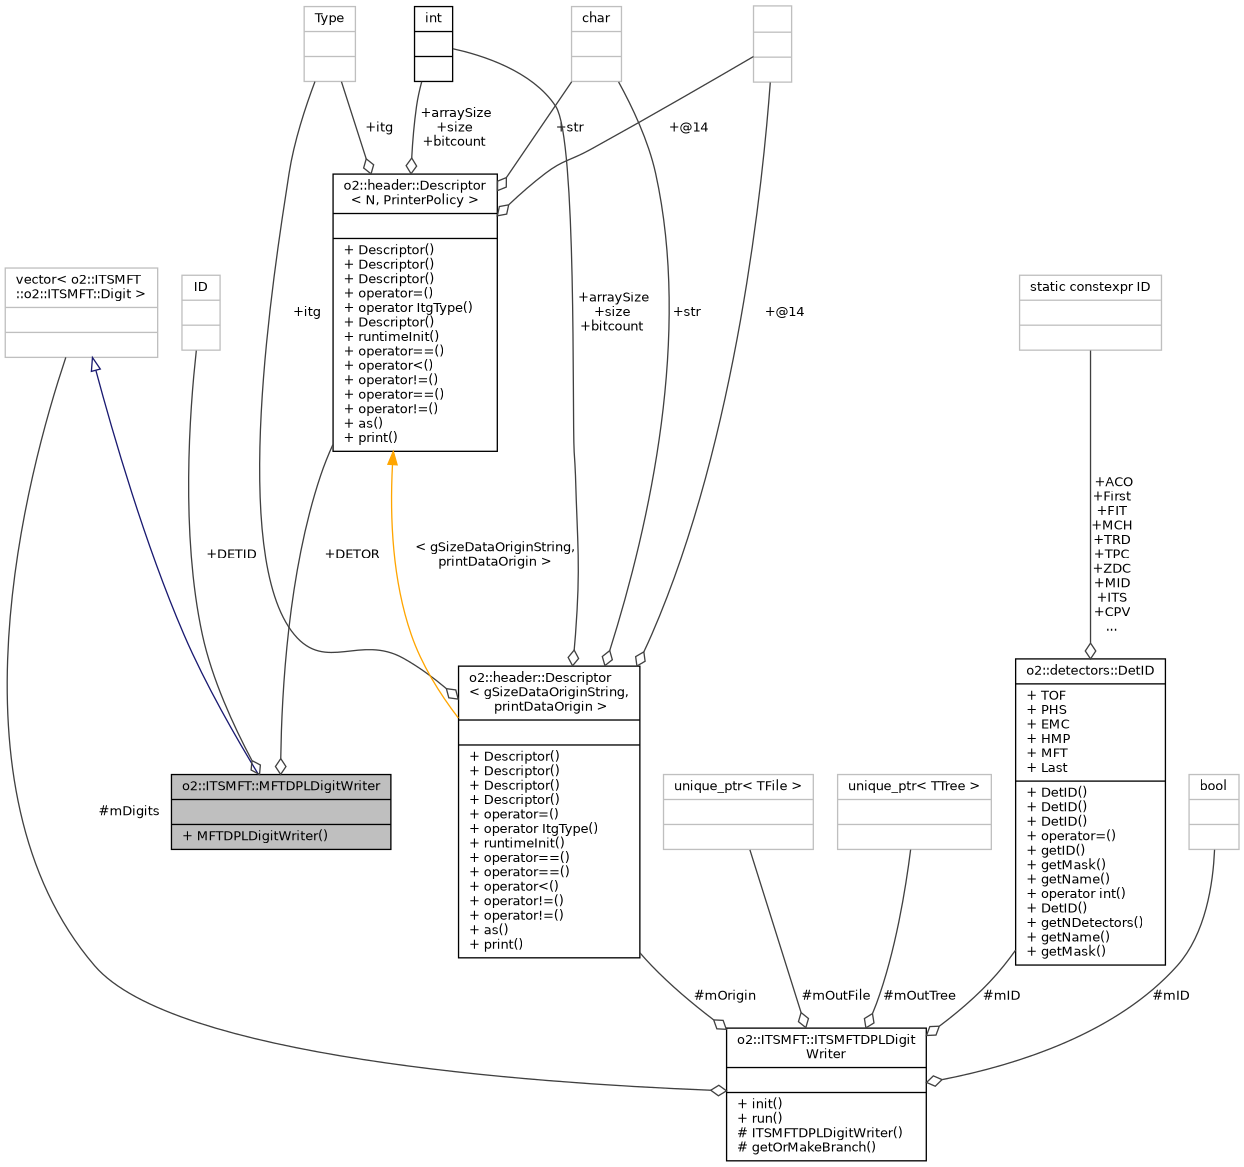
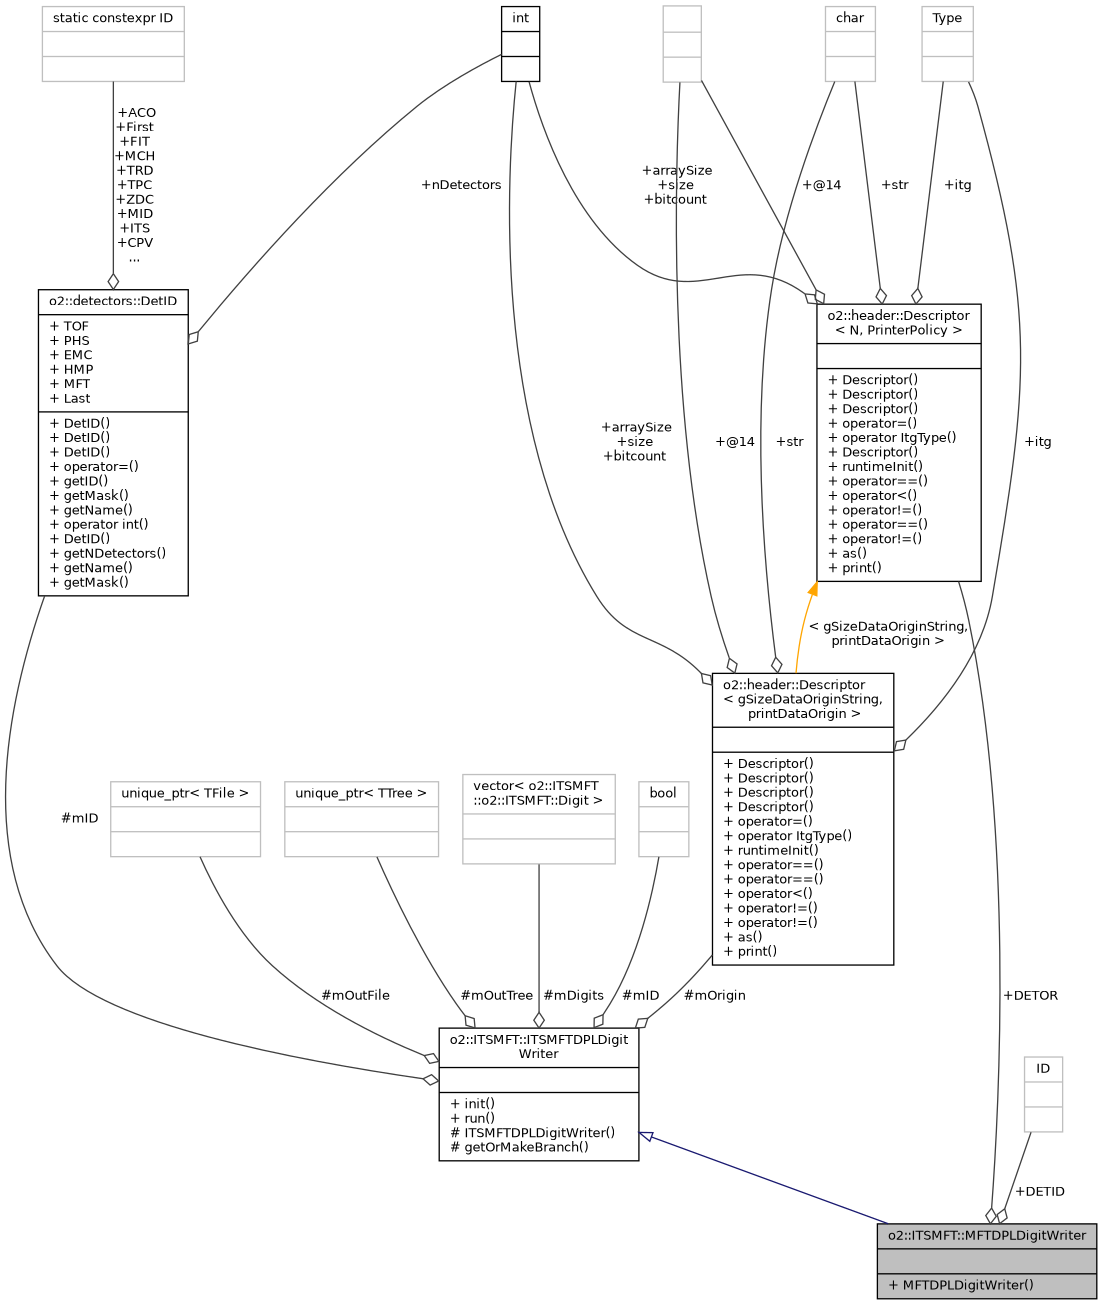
edge "int" -> "o2::detectors::DetID": added, label "+nDetectors"
edge "o2::ITSMFT::MFTDPLDigitWriter" -> "vector< o2::ITSMFT": now "o2::ITSMFT::MFTDPLDigitWriter" -> "o2::ITSMFT::ITSMFTDPLDigit"
